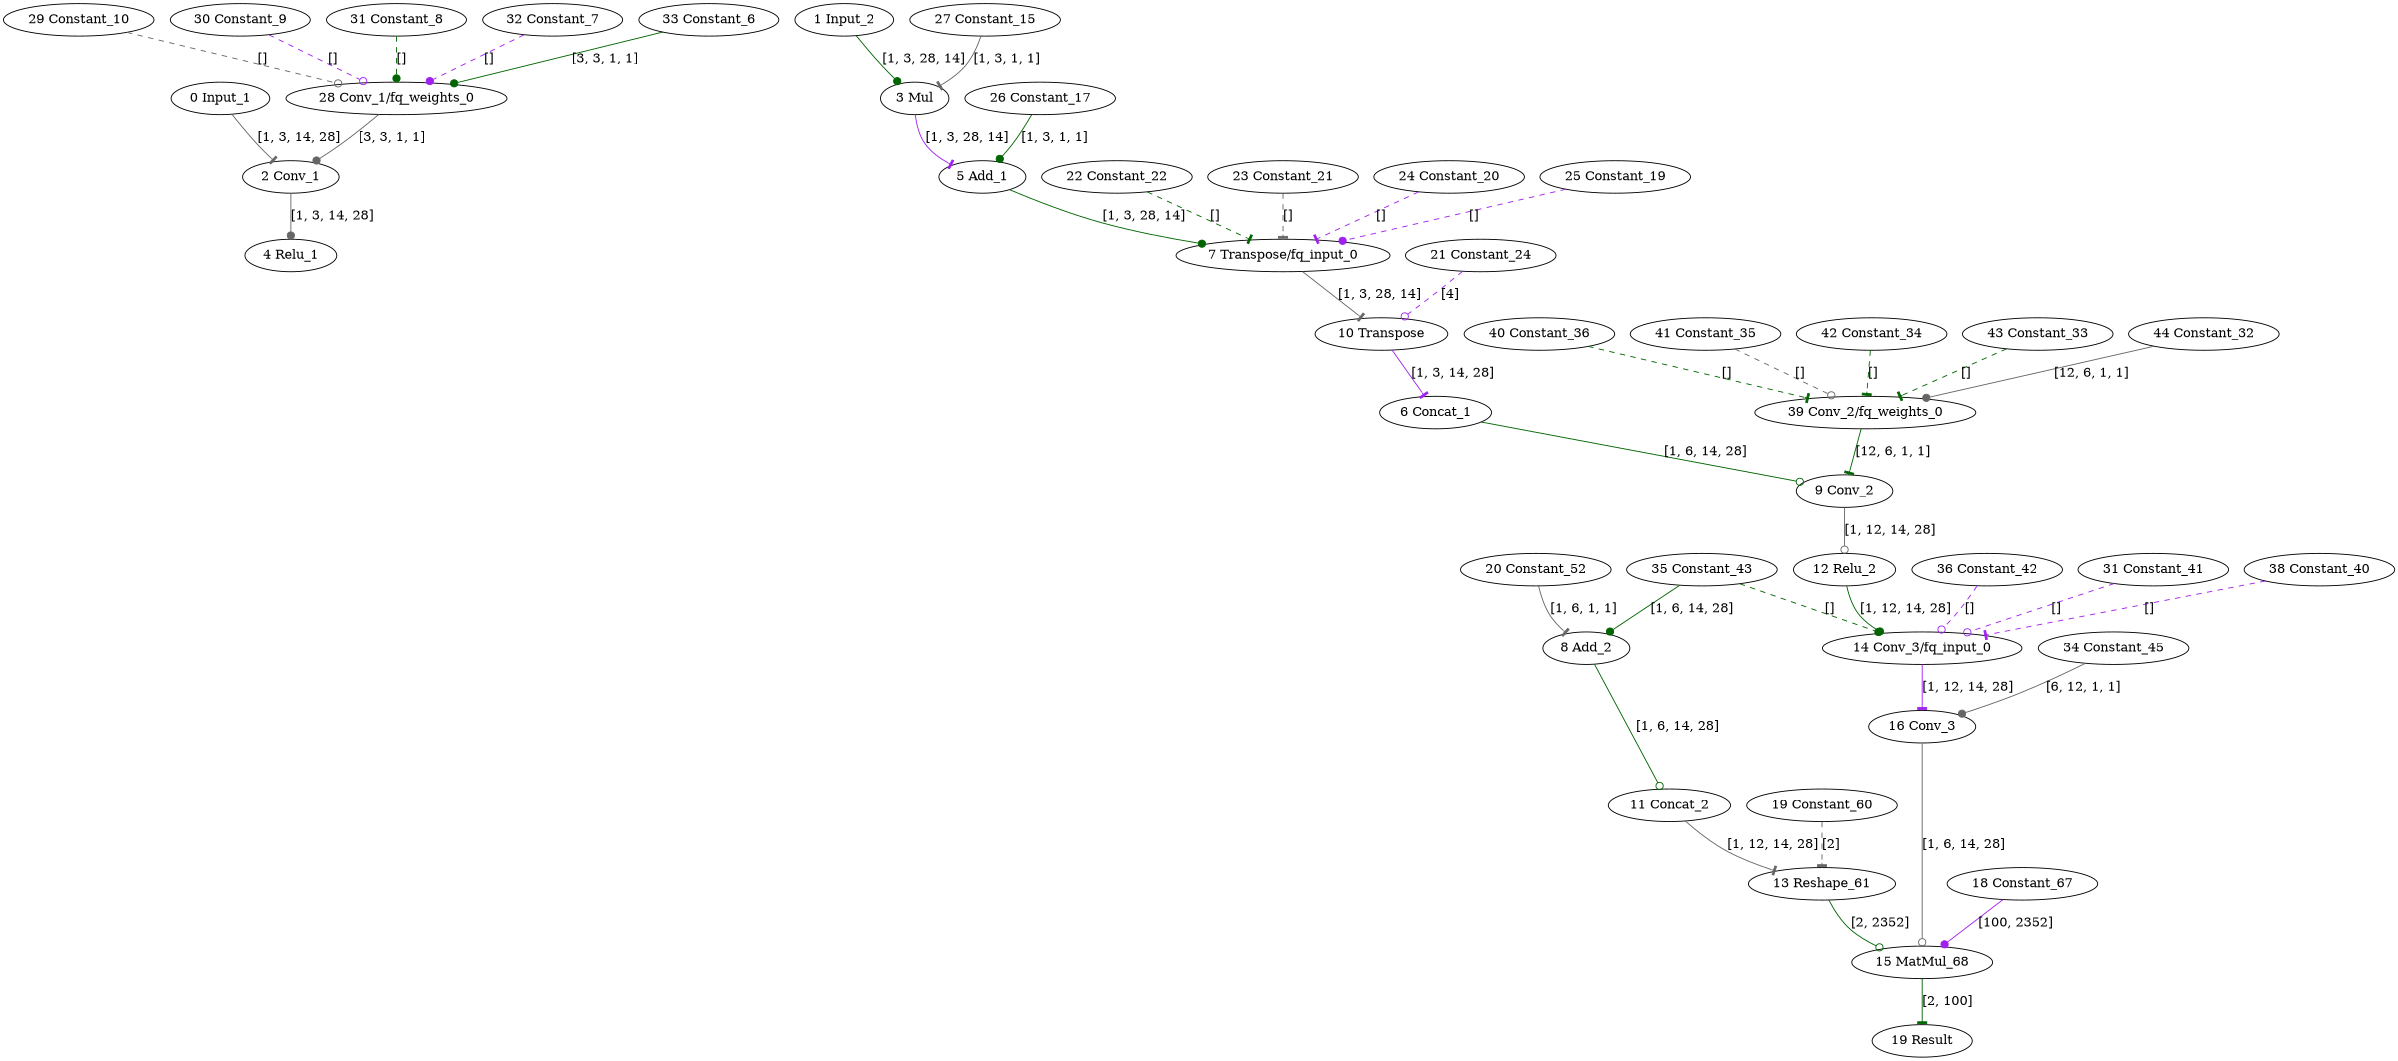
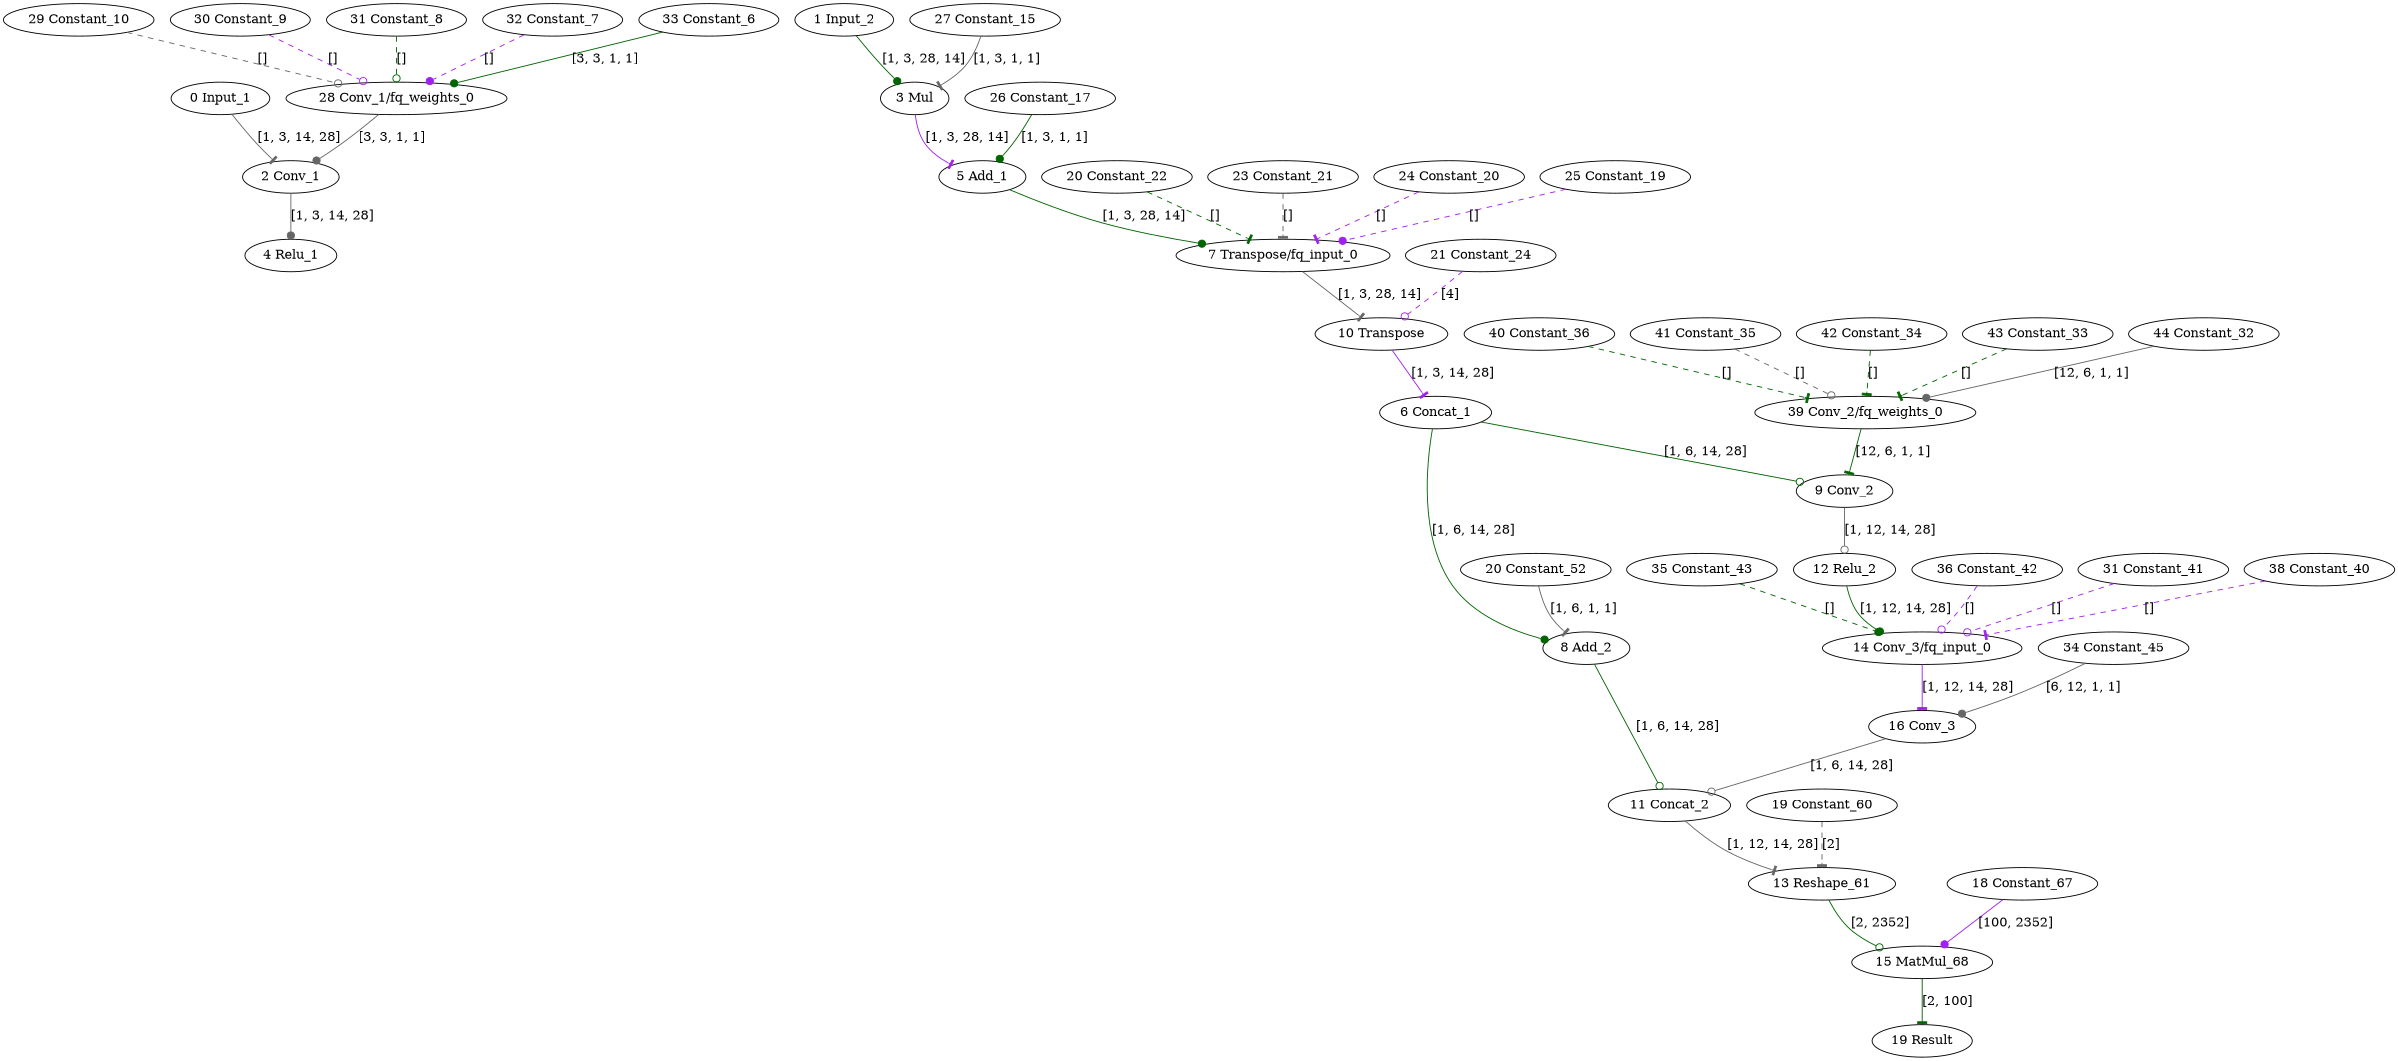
edge "31 Constant_8" -> "28 Conv_1/fq_weights_0": arrowhead dot -> odot
node "22 Constant_22": label "22 Constant_22" -> "20 Constant_22"
edge "35 Constant_43" -> "8 Add_2": now "6 Concat_1" -> "8 Add_2"
edge "16 Conv_3" -> "15 MatMul_68": now "16 Conv_3" -> "11 Concat_2"
